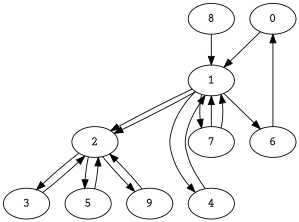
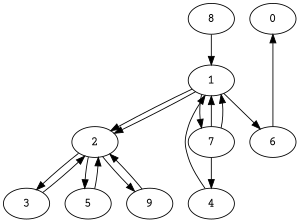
edge "0" -> "1": removed
edge "1" -> "4": now "7" -> "4"
